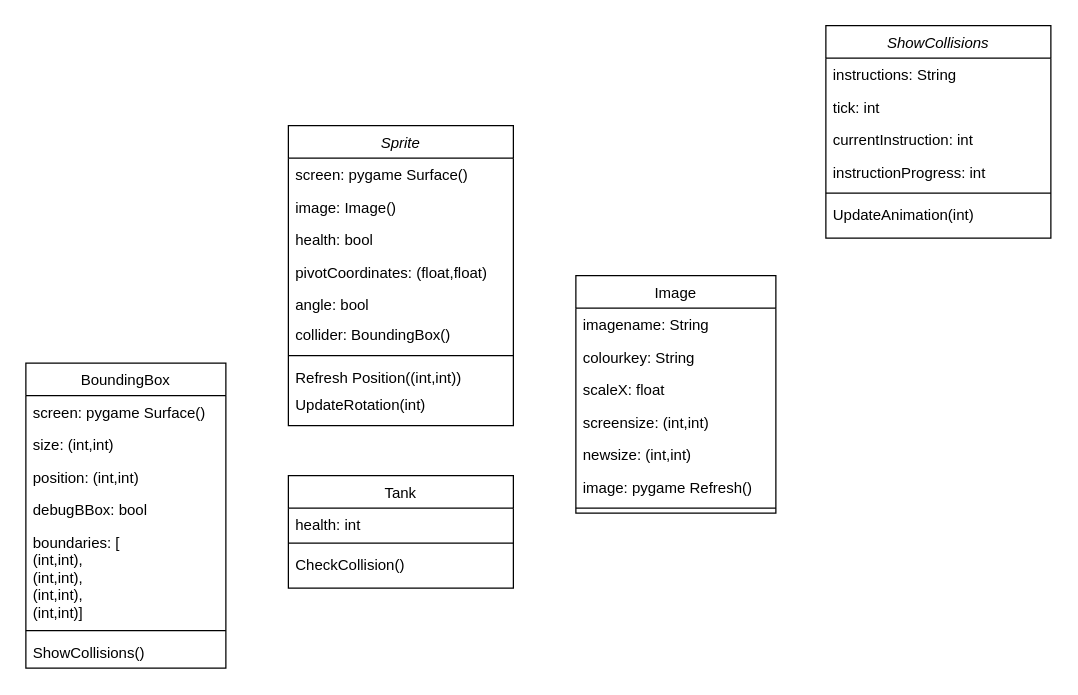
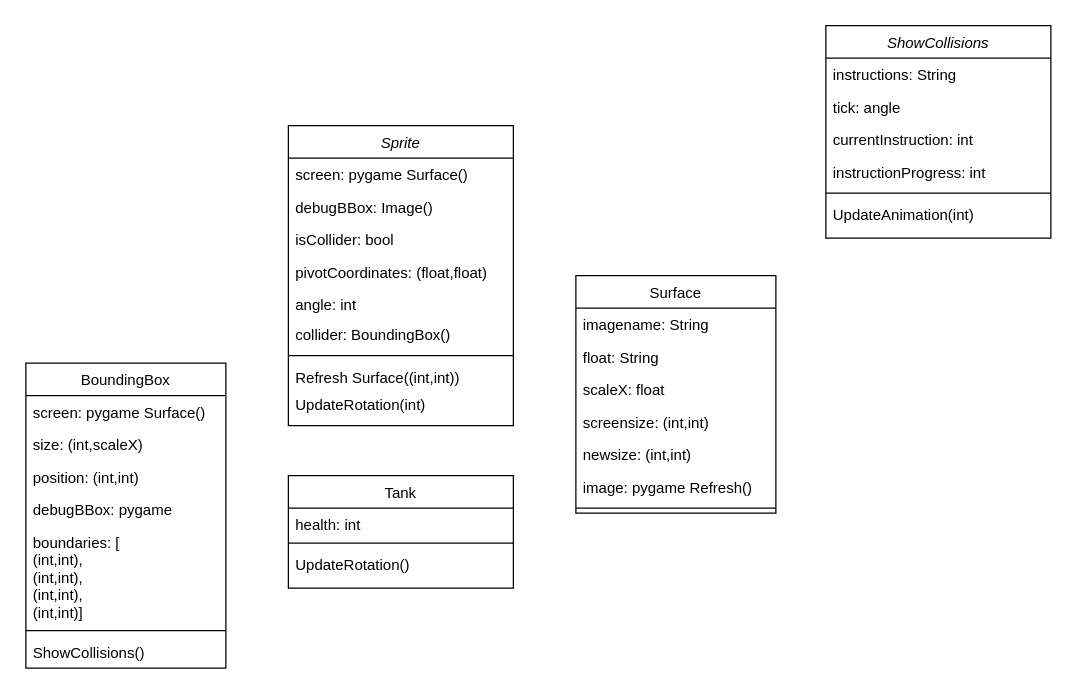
node "tick: int": label "tick: int" -> "tick: angle"
node "image: Image()": label "image: Image()" -> "debugBBox: Image()"
node "health: bool": label "health: bool" -> "isCollider: bool"
node "Image": label "Image" -> "Surface"
node "angle: bool": label "angle: bool" -> "angle: int"
node "colourkey: String": label "colourkey: String" -> "float: String"
node "Refresh Position((int,int))": label "Refresh Position((int,int))" -> "Refresh Surface((int,int))"
node "size: (int,int)": label "size: (int,int)" -> "size: (int,scaleX)"
node "debugBBox: bool": label "debugBBox: bool" -> "debugBBox: pygame"
node "CheckCollision()": label "CheckCollision()" -> "UpdateRotation()"
